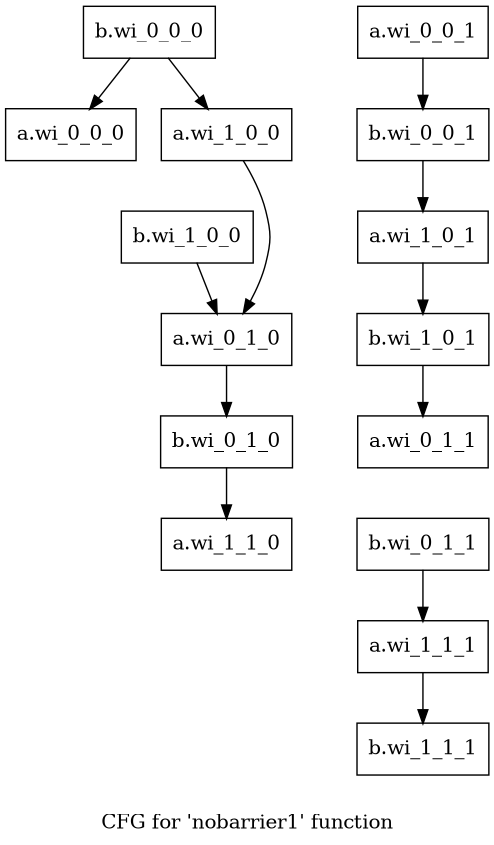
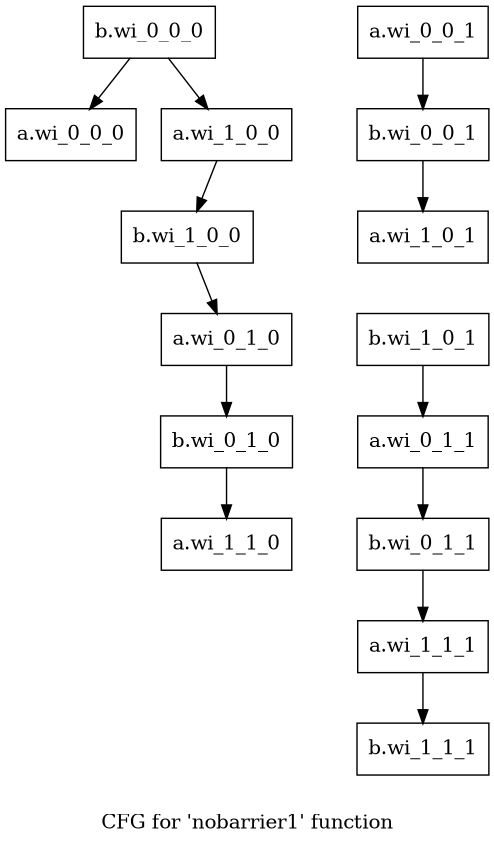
edge "a.wi_1_0_0" -> "a.wi_0_1_0": now "a.wi_1_0_0" -> "b.wi_1_0_0"
edge "a.wi_1_0_1" -> "b.wi_1_0_1": removed
edge "a.wi_0_1_1" -> "b.wi_0_1_1": added
